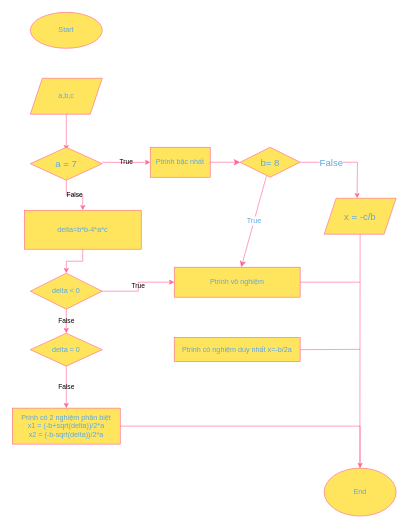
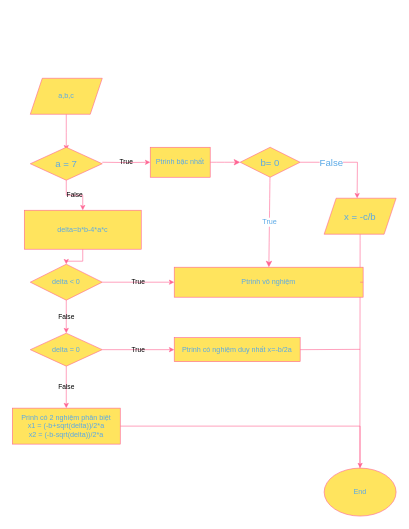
node "Start": removed
node "b= 8": label "b= 8" -> "b= 0"
node "Ptrinh vô nghiệm": size 126x30 -> 189x30
node "delta < 0": moved (66, 291) -> (66, 282)
edge "delta = 0" -> "Ptrinh có nghiệm duy nhất x=-b/2a": added, label "True"
